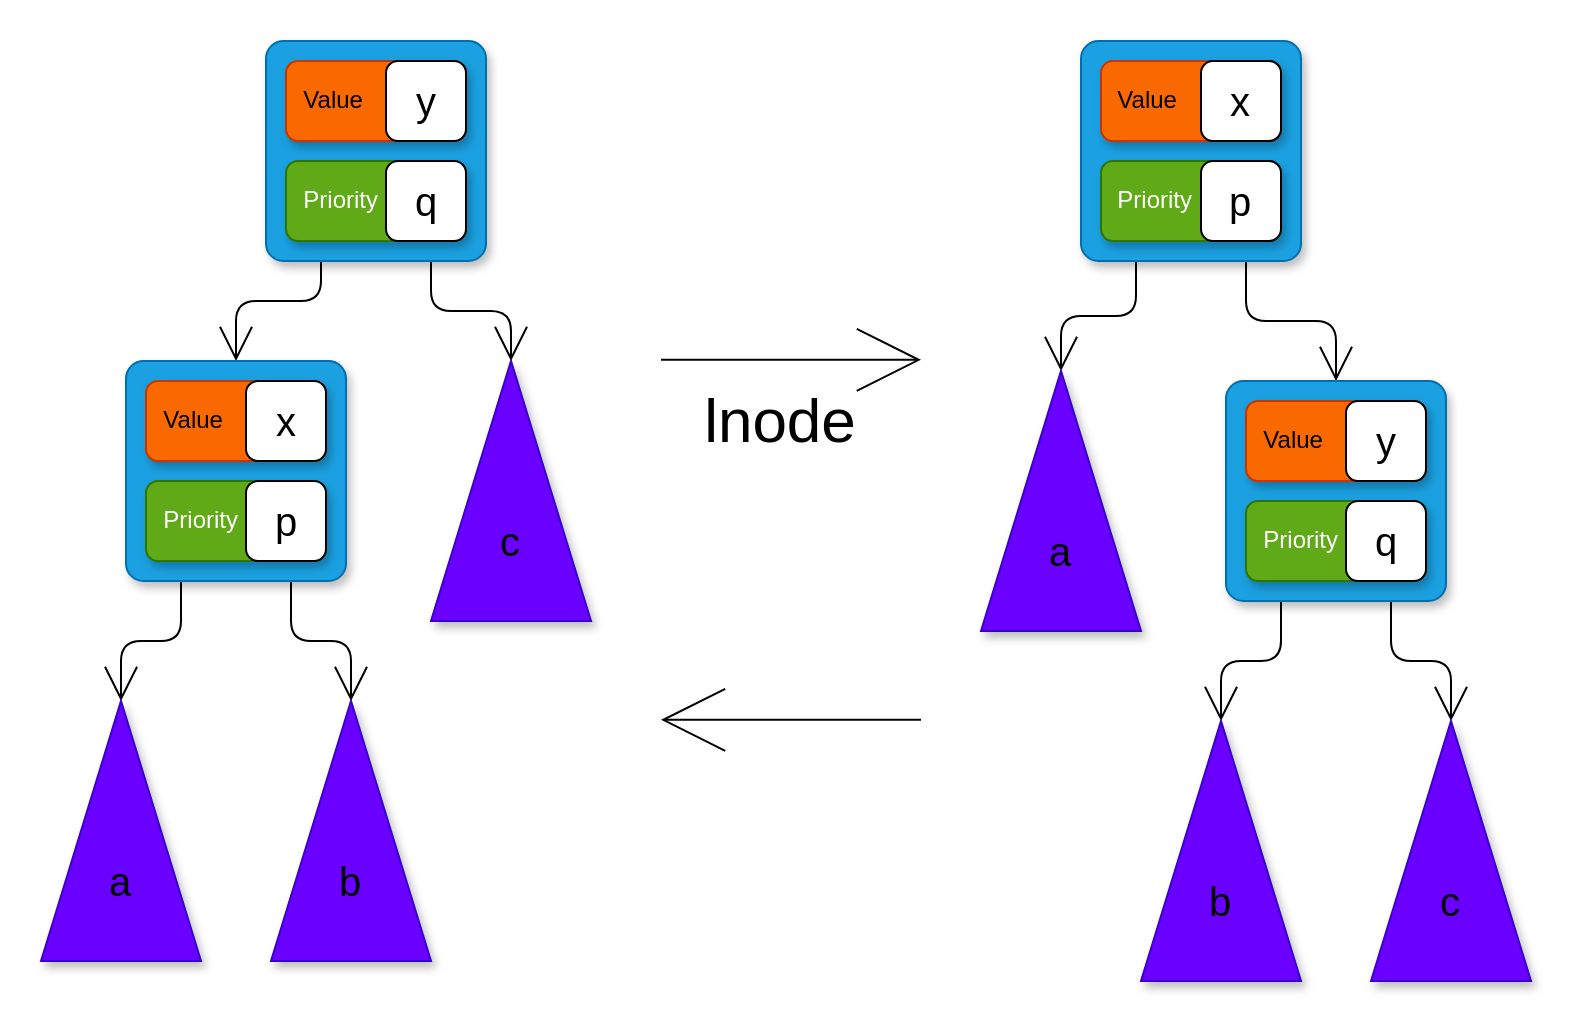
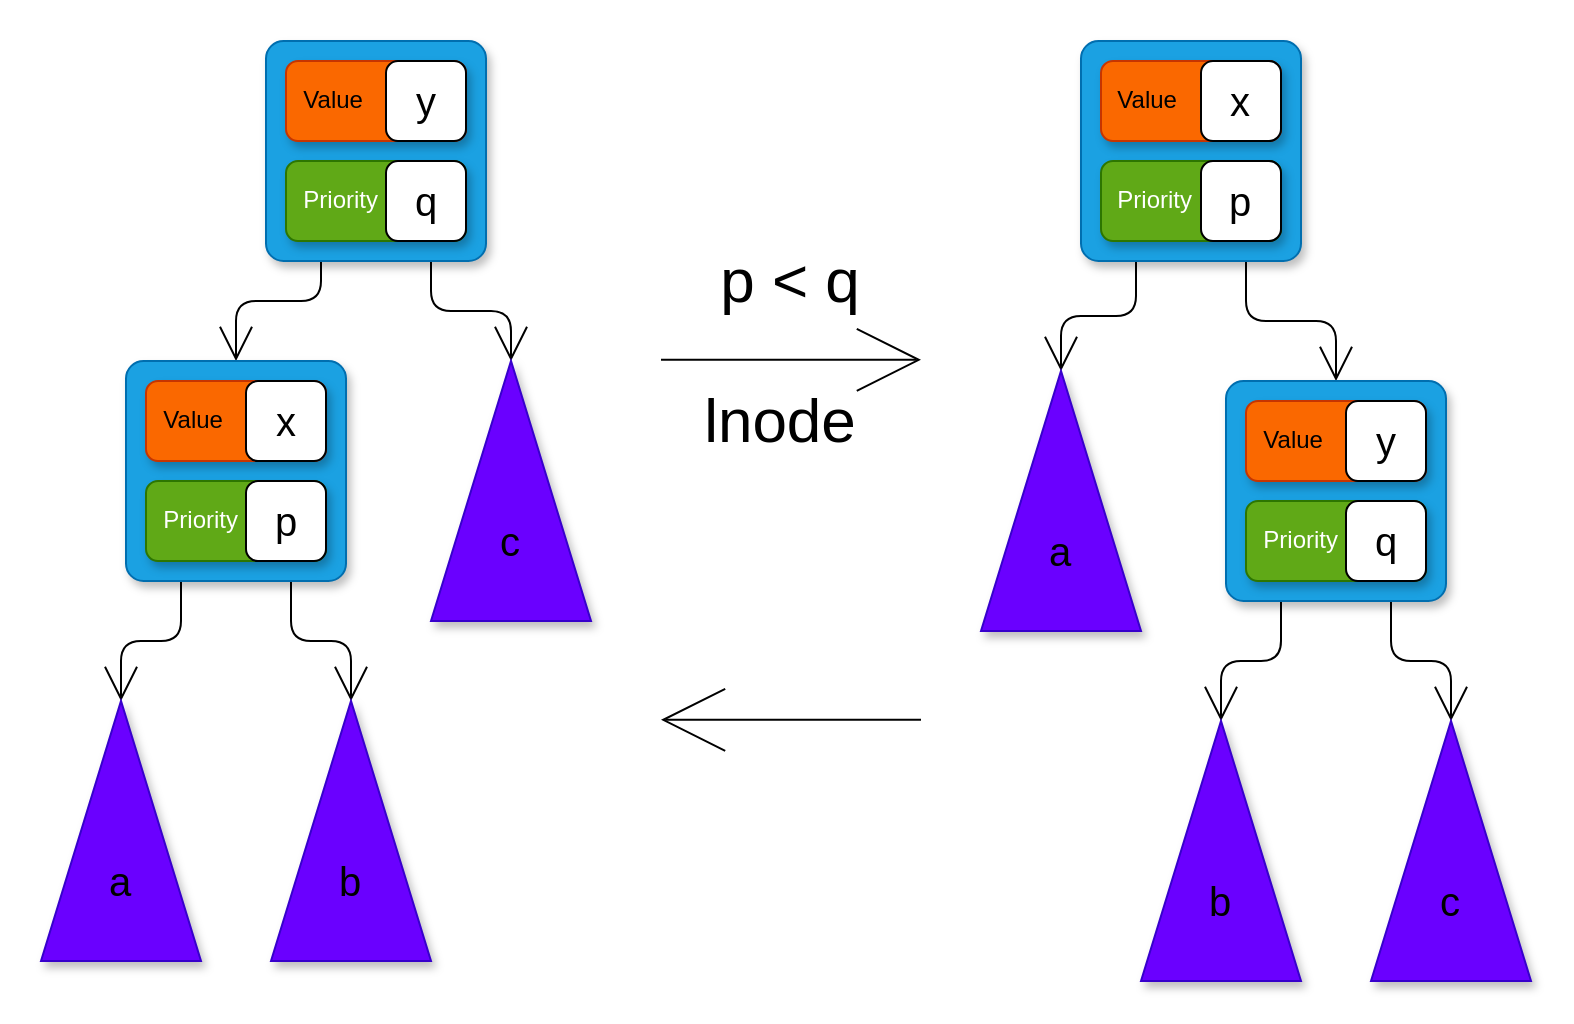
node "p < q": added
